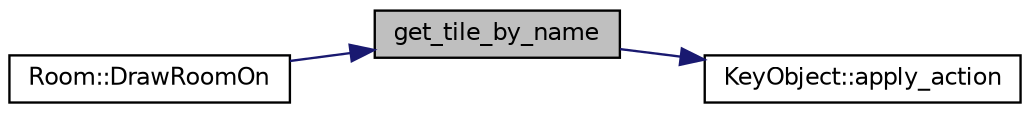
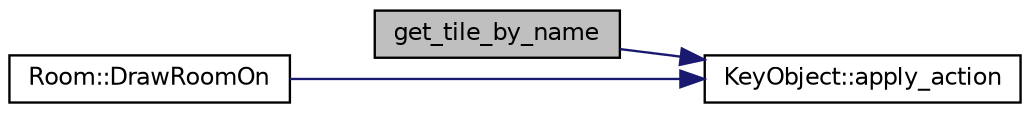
edge "Room::DrawRoomOn" -> "get_tile_by_name": now "Room::DrawRoomOn" -> "KeyObject::apply_action"
